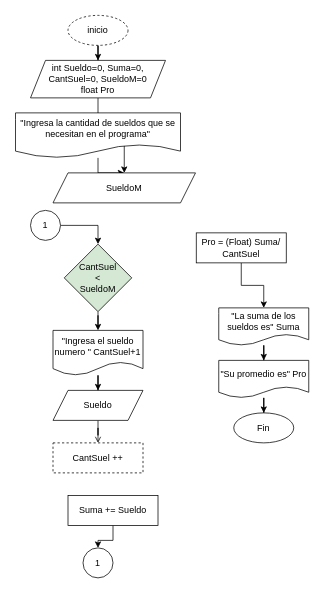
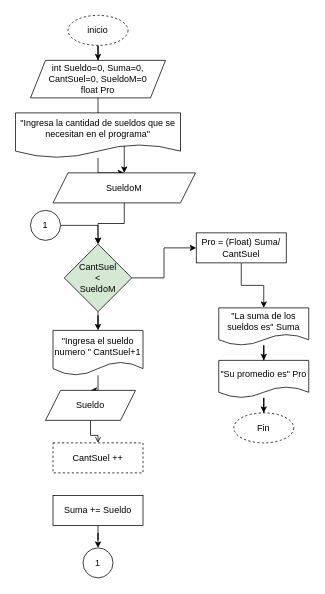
edge "SueldoM" -> "CantSuel < SueldoM": added
edge "CantSuel < SueldoM" -> "Pro = (Float) Suma/ CantSuel": added
node "Sueldo": moved (98, 405) -> (90, 405)
node "Fin": style solid -> dashed
node "Suma += Sueldo": moved (113, 510) -> (98, 510)
